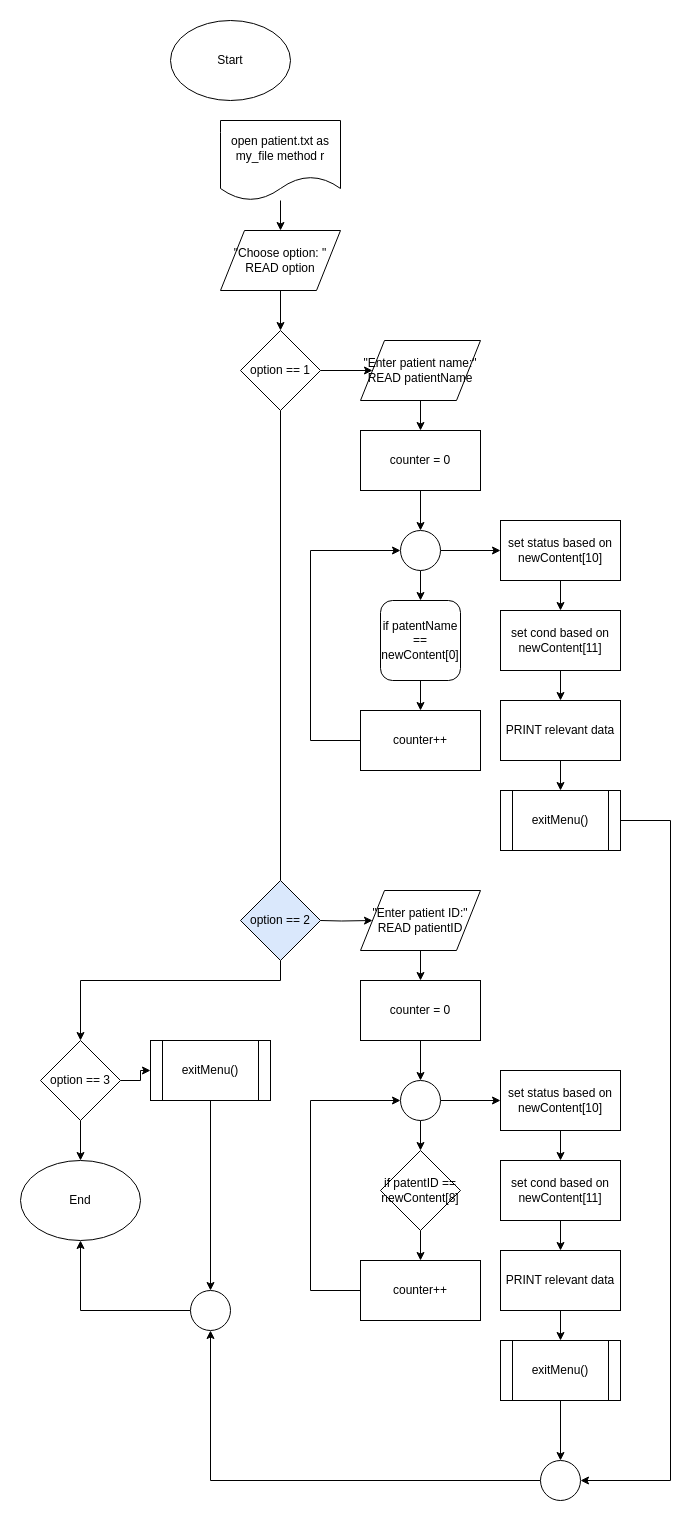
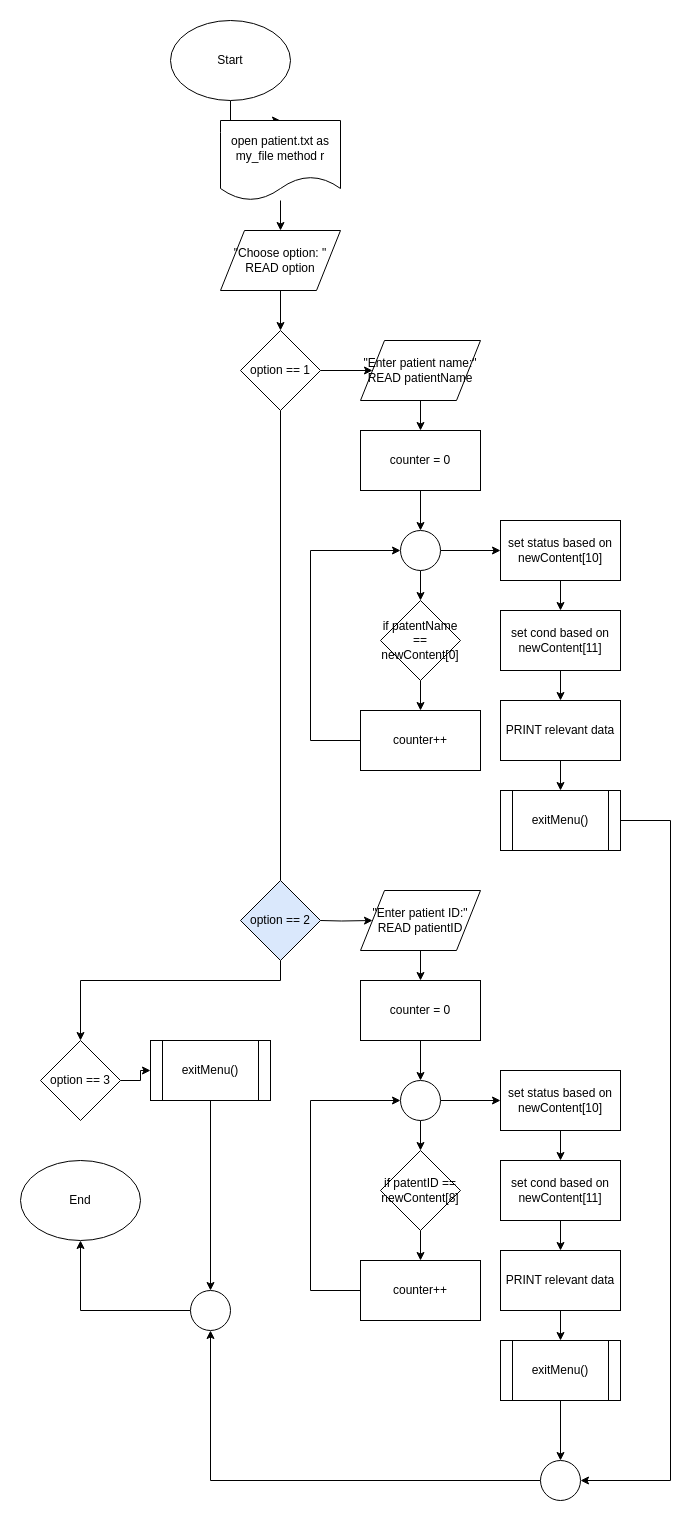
edge "Start" -> "open patient.txt as my_file method r": added
node "if patentName == newContent[0]": shape rounded rectangle -> diamond
edge "option == 3" -> "End": removed
